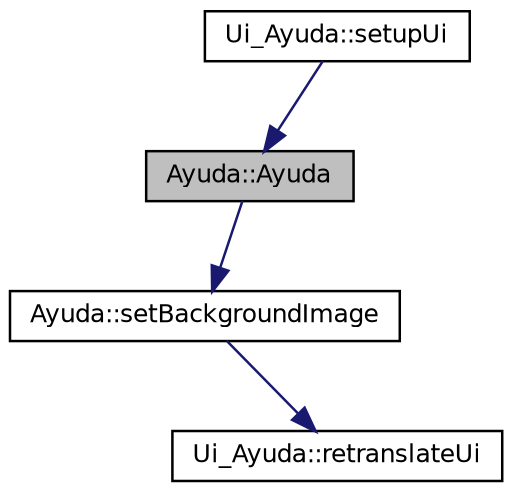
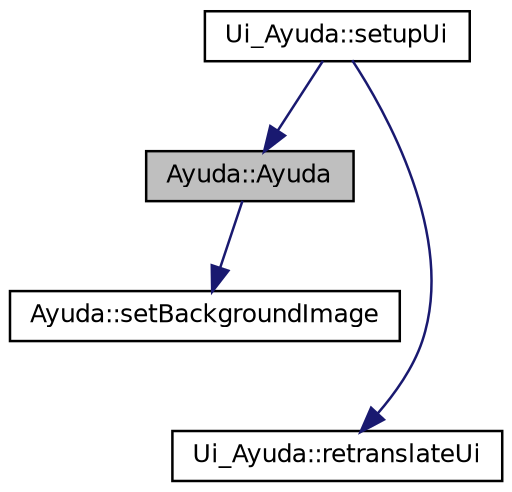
edge "Ayuda::setBackgroundImage" -> "Ui_Ayuda::retranslateUi": now "Ui_Ayuda::setupUi" -> "Ui_Ayuda::retranslateUi"
